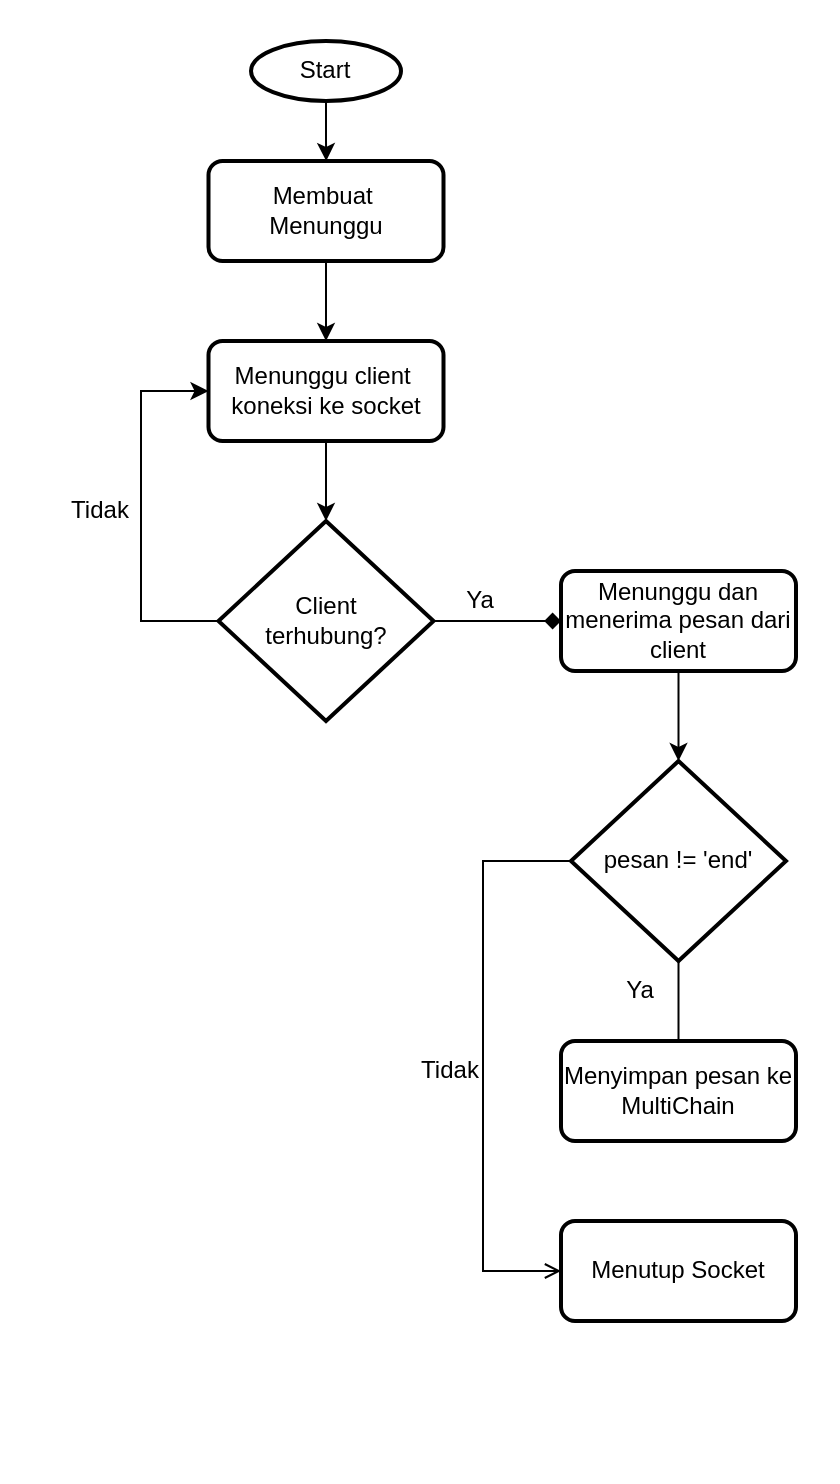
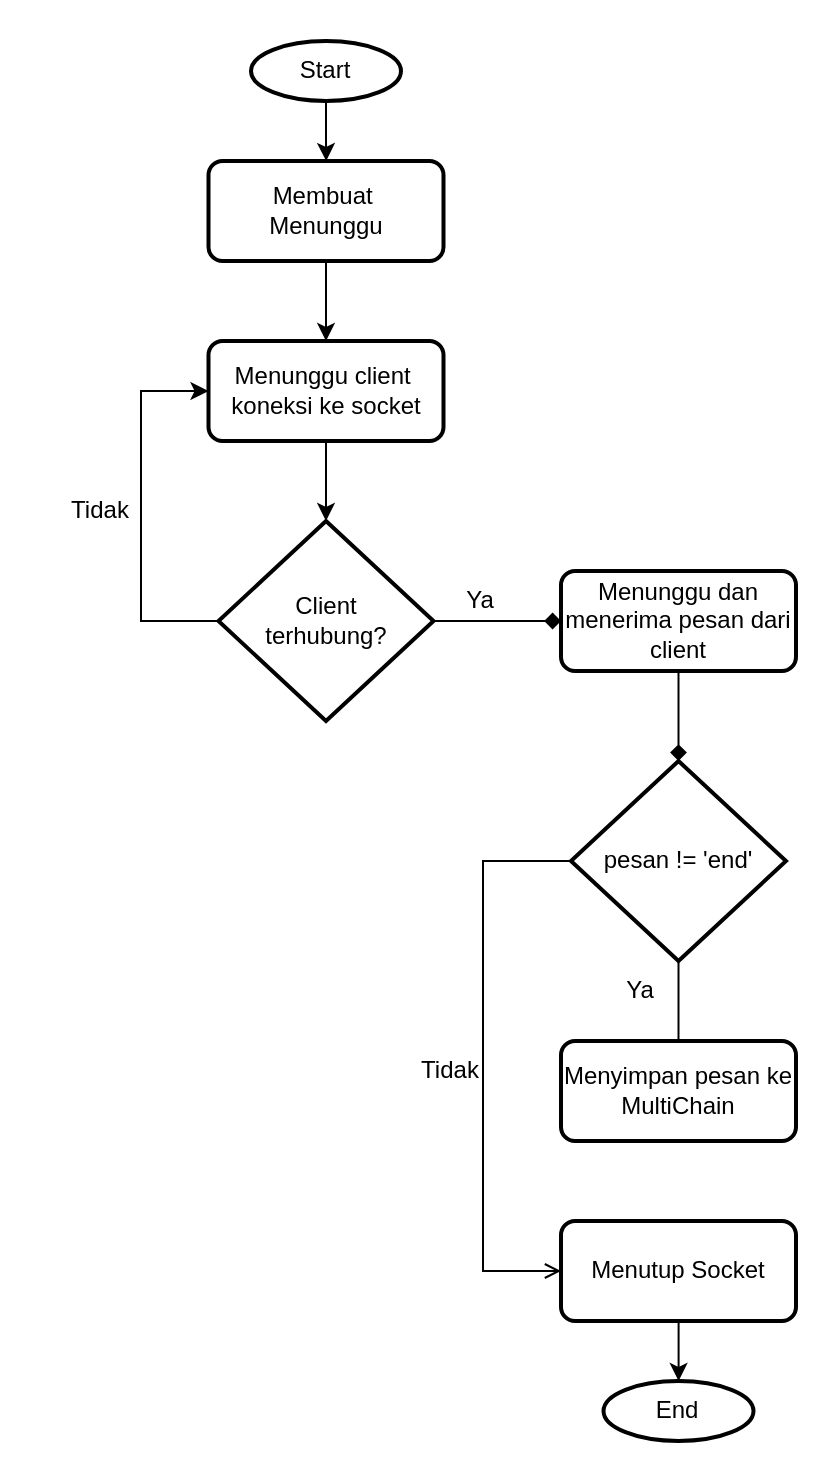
edge "Menunggu dan menerima pesan dari client" -> "pesan != 'end'": arrowhead classic -> diamond
edge "Menutup Socket" -> "End": added
node "End": added
